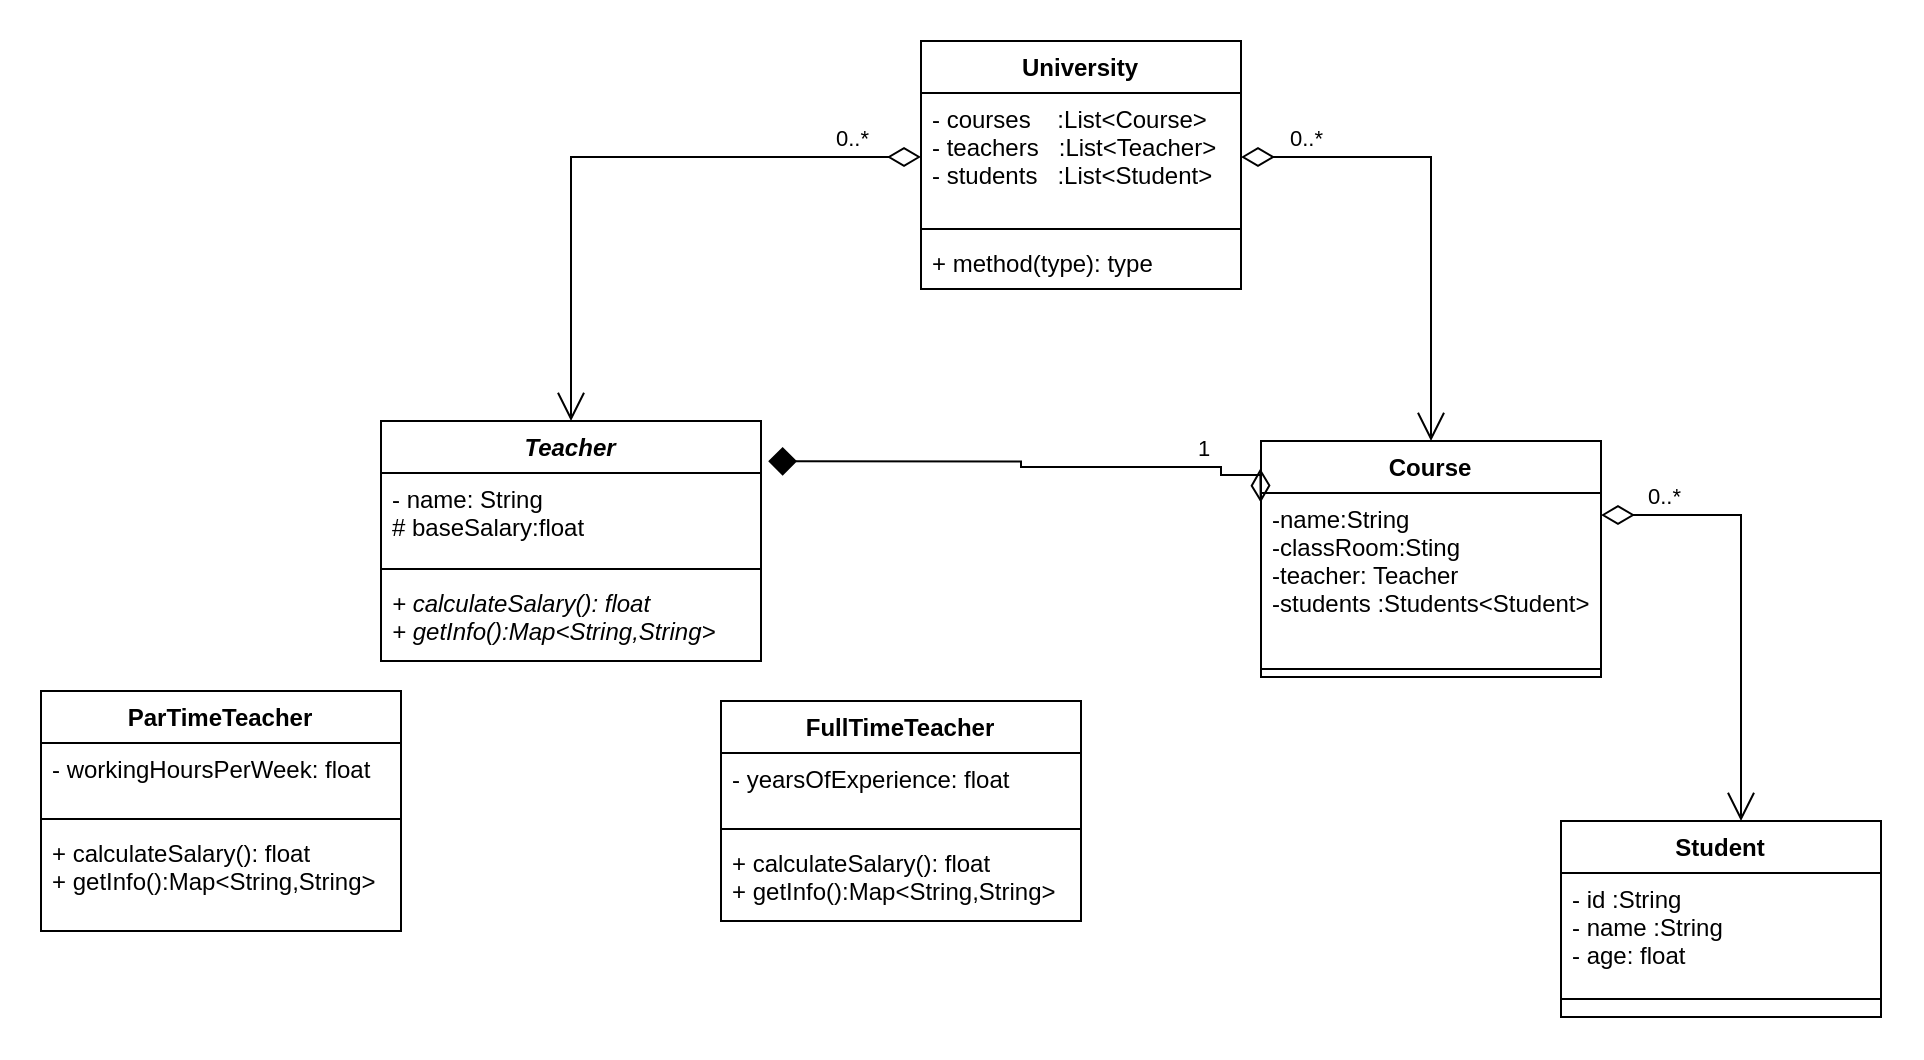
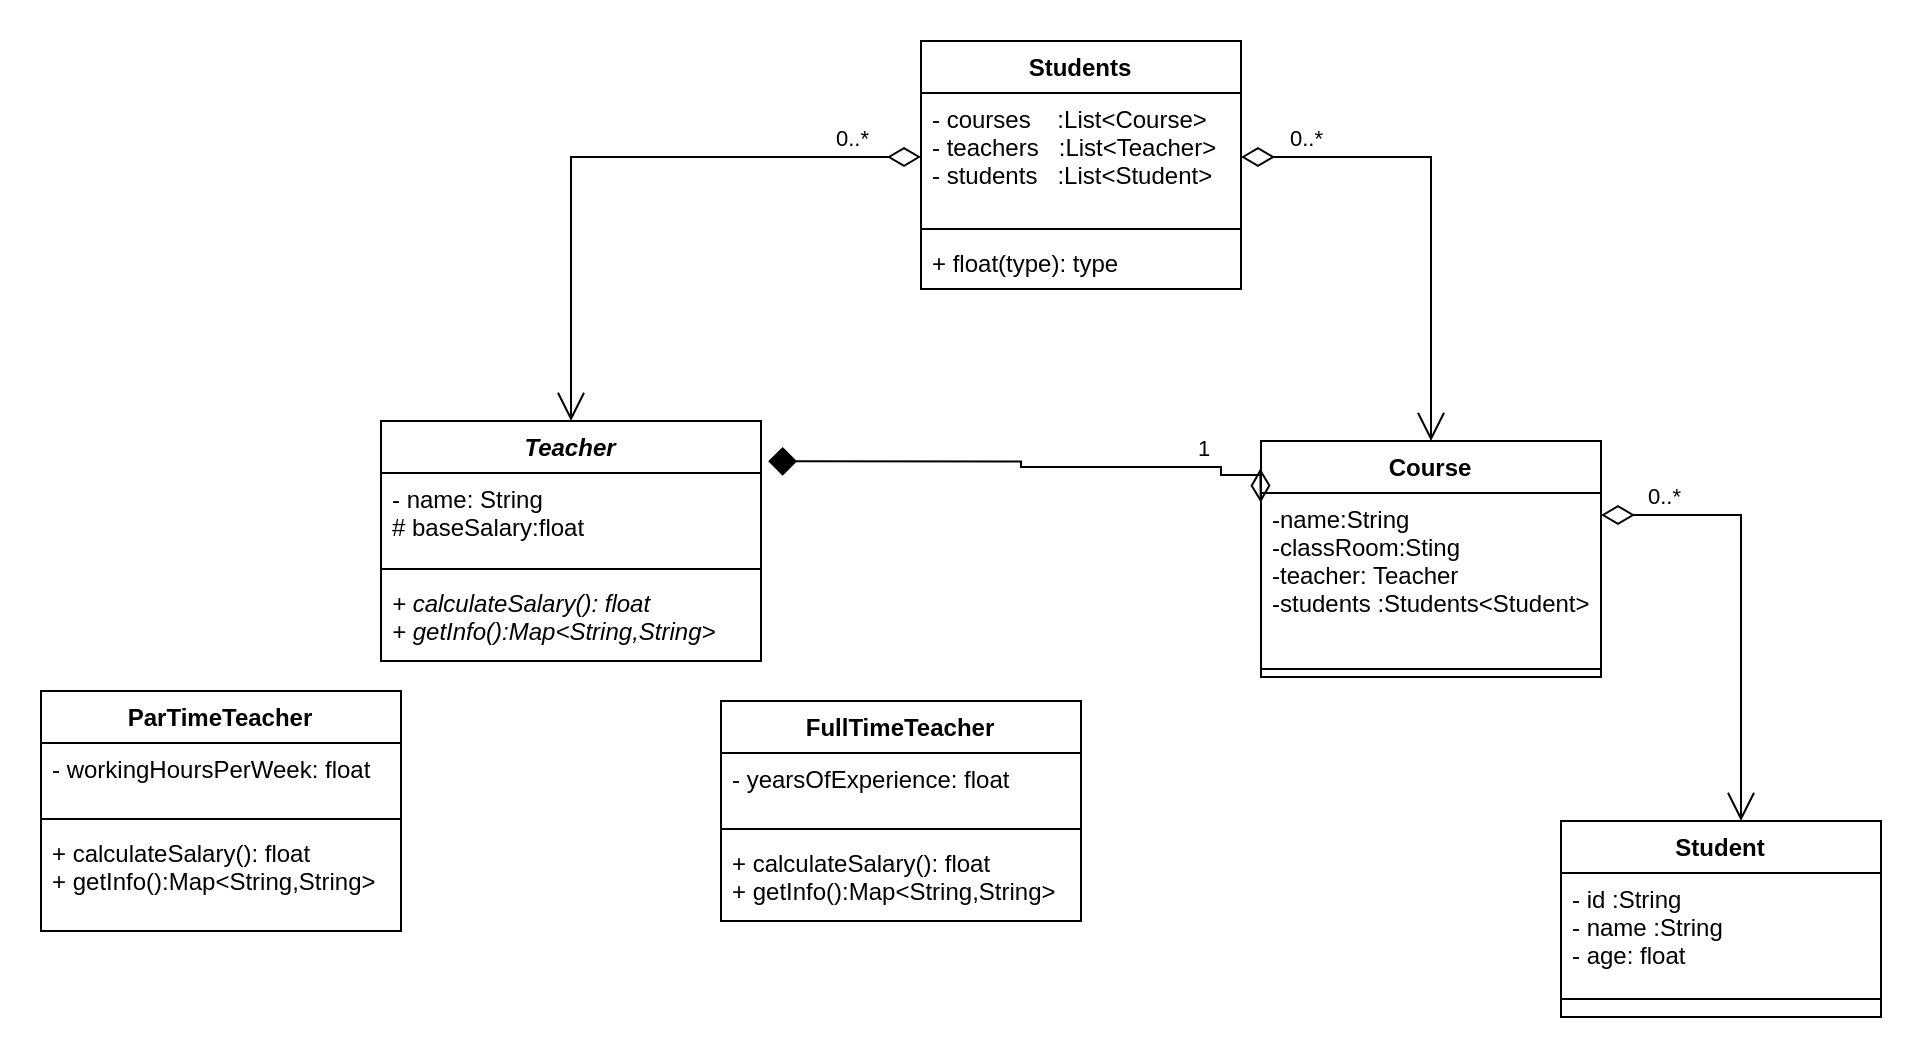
node "University": label "University" -> "Students"
node "+ method(type): type": label "+ method(type): type" -> "+ float(type): type"
